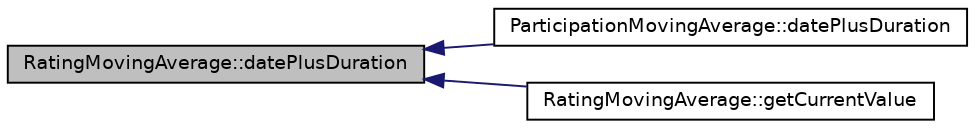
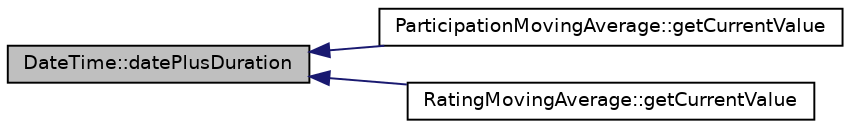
node "ParticipationMovingAverage::datePlusDuration": label "ParticipationMovingAverage::datePlusDuration" -> "ParticipationMovingAverage::getCurrentValue"
node "RatingMovingAverage::datePlusDuration": label "RatingMovingAverage::datePlusDuration" -> "DateTime::datePlusDuration"
